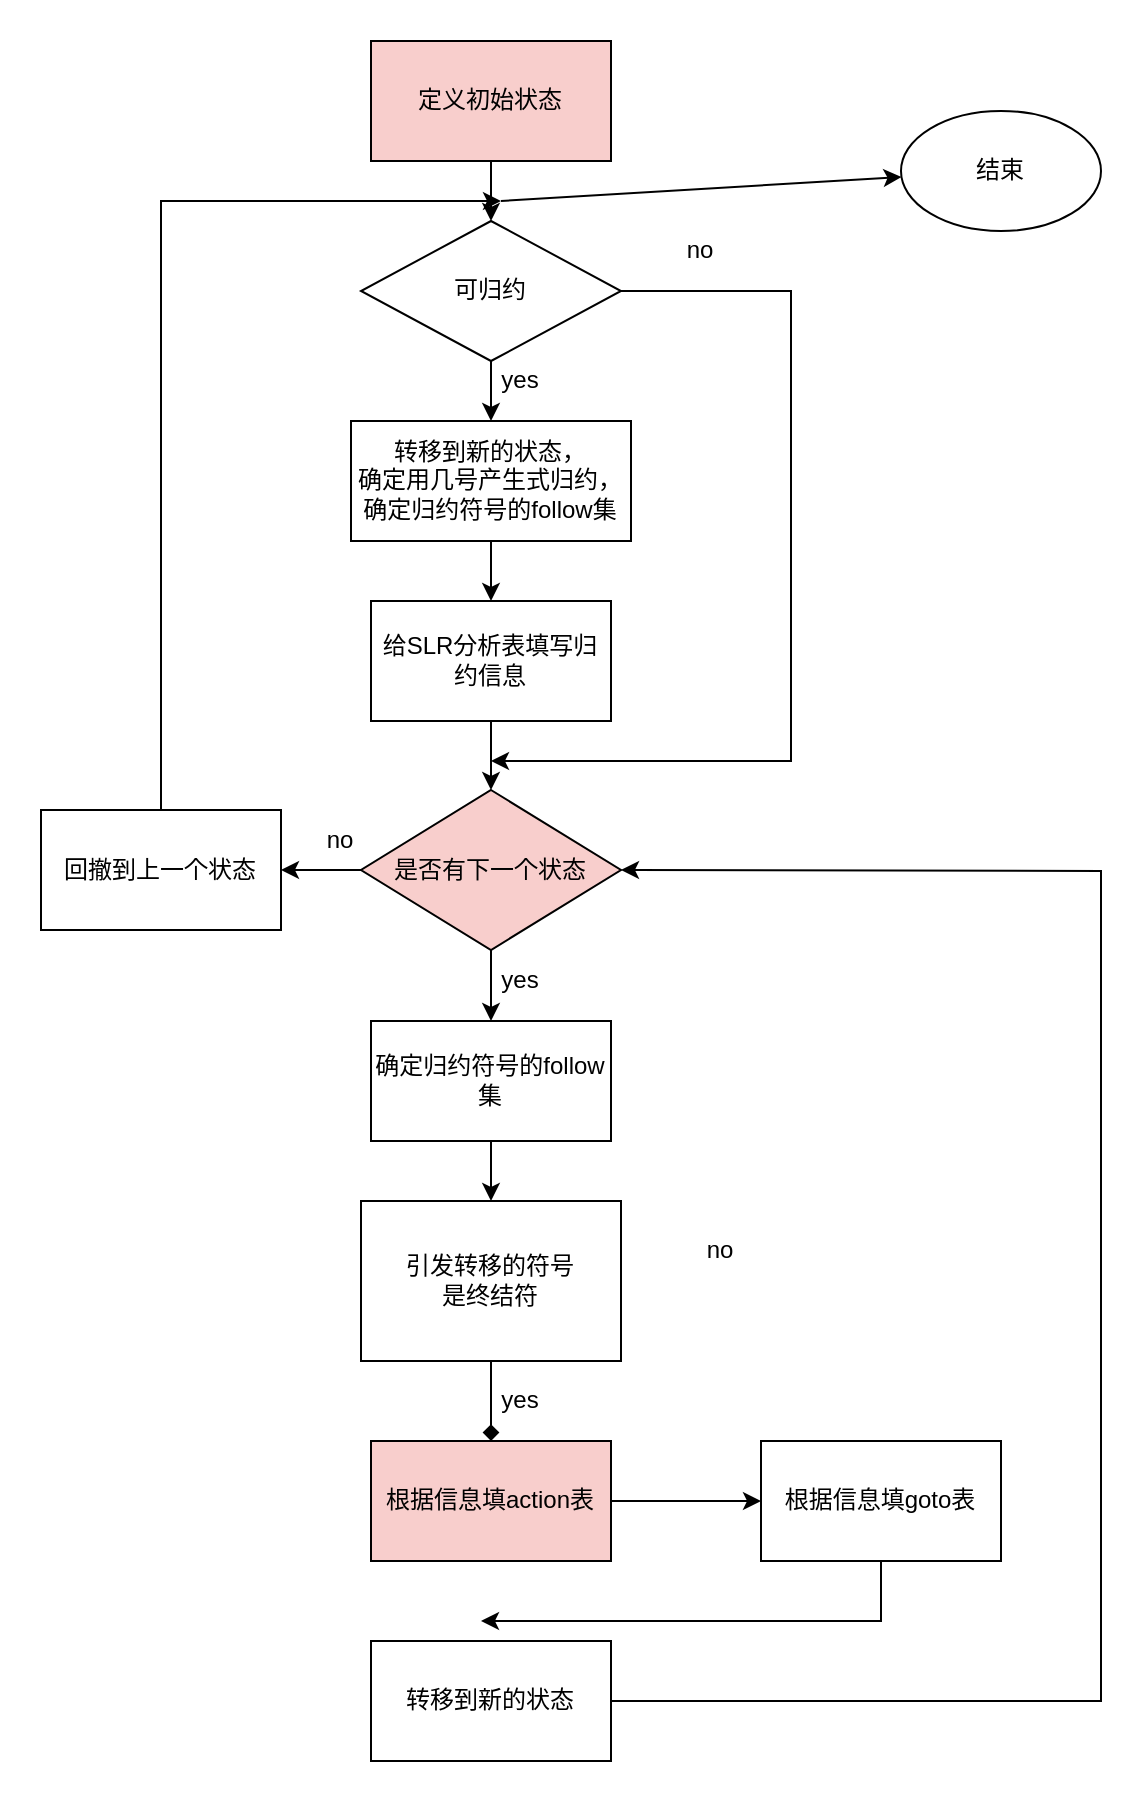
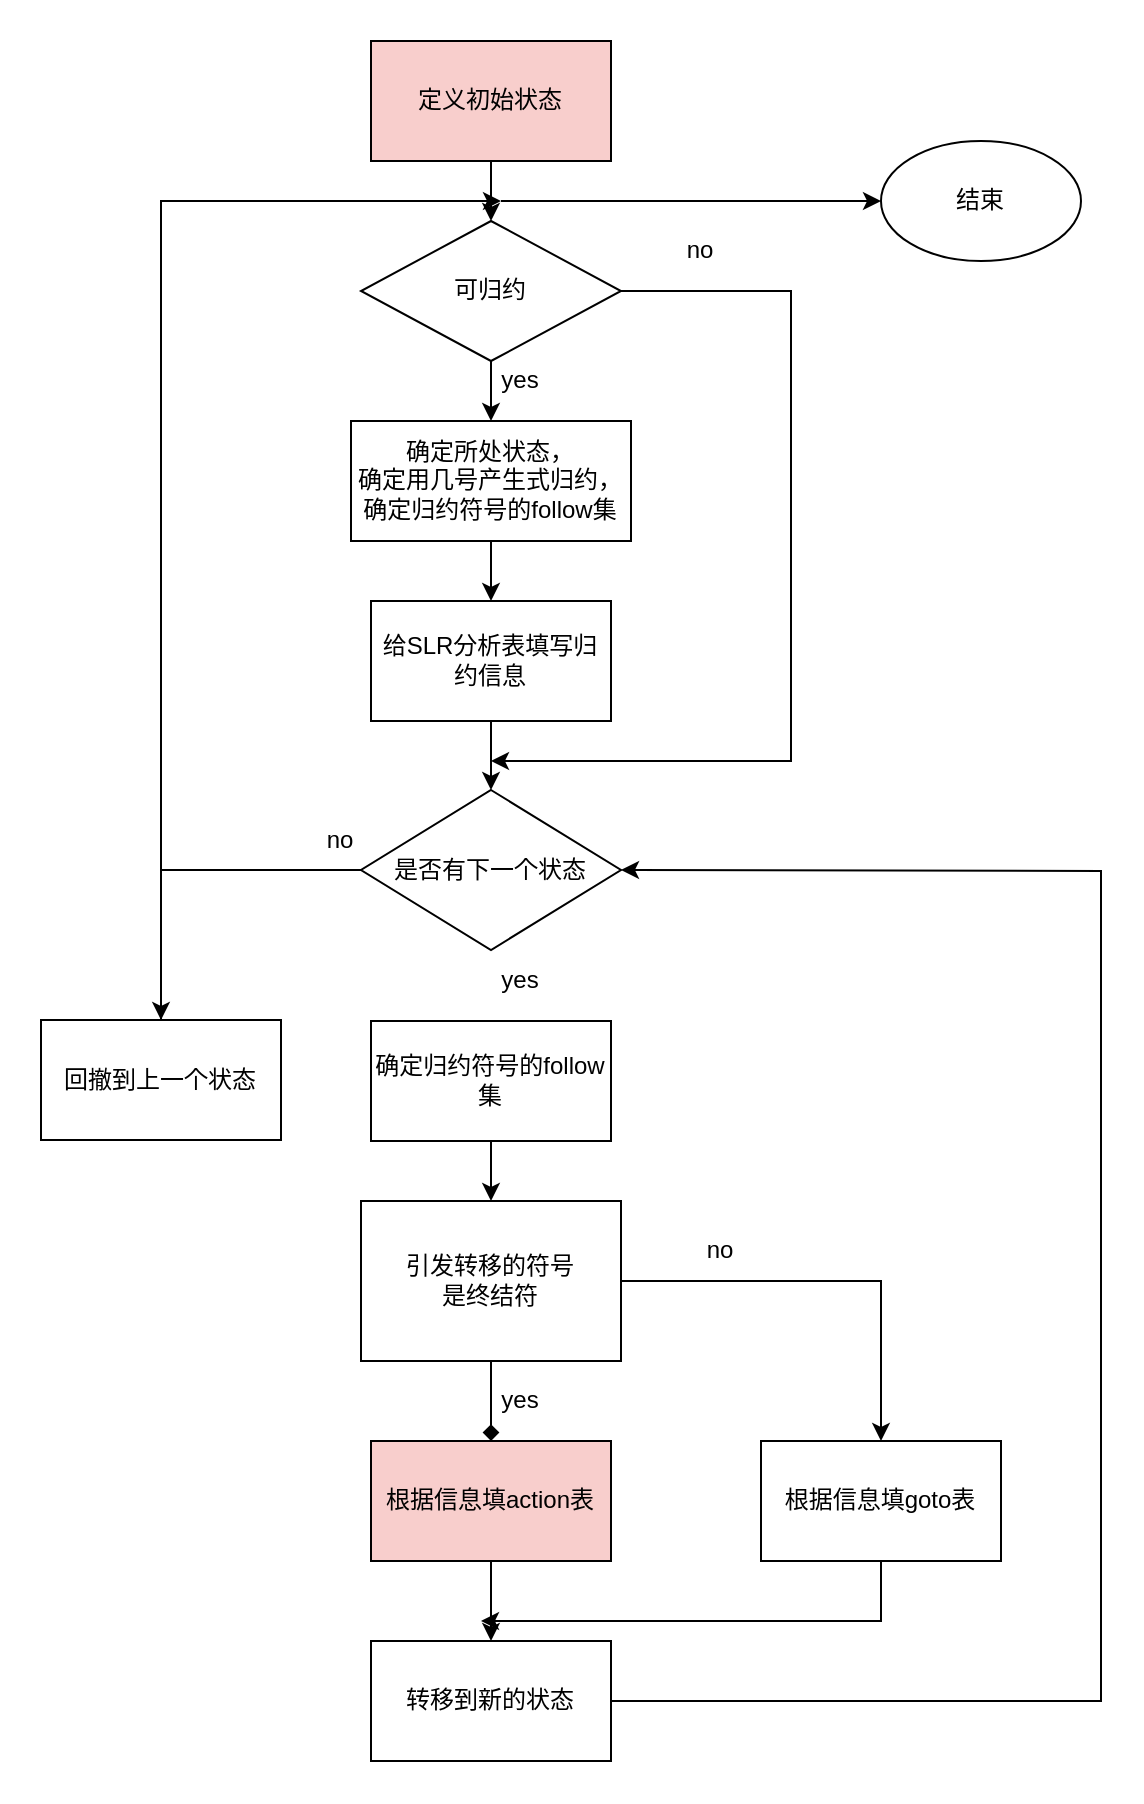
node "结束": moved (1001, 171) -> (981, 201)
node "转移到新的状态， 确定用几号产生式归约， 确定归约符号的follow集": label "转移到新的状态， 确定用几号产生式归约， 确定归约符号的follow集" -> "确定所处状态， 确定用几号产生式归约， 确定归约符号的follow集"
node "回撤到上一个状态": moved (161, 870) -> (161, 1080)
node "是否有下一个状态": fillcolor #f8cecc -> #ffffff
edge "是否有下一个状态" -> "确定归约符号的follow集": removed
edge "引发转移的符号 是终结符" -> "根据信息填goto表": added
edge "根据信息填action表" -> "根据信息填goto表": now "根据信息填action表" -> "转移到新的状态"
